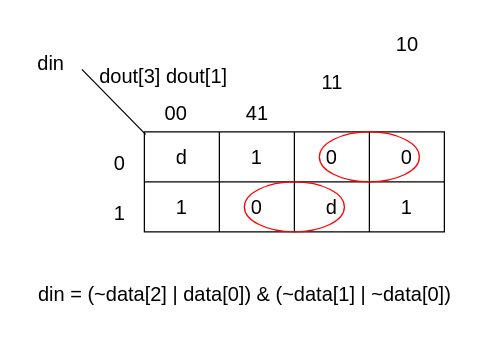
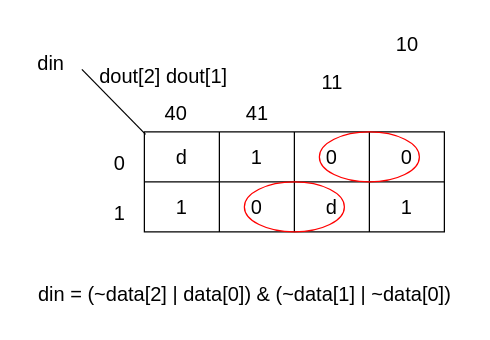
node "dout[3] dout[1]": label "dout[3] dout[1]" -> "dout[2] dout[1]"
node "00": label "00" -> "40"
